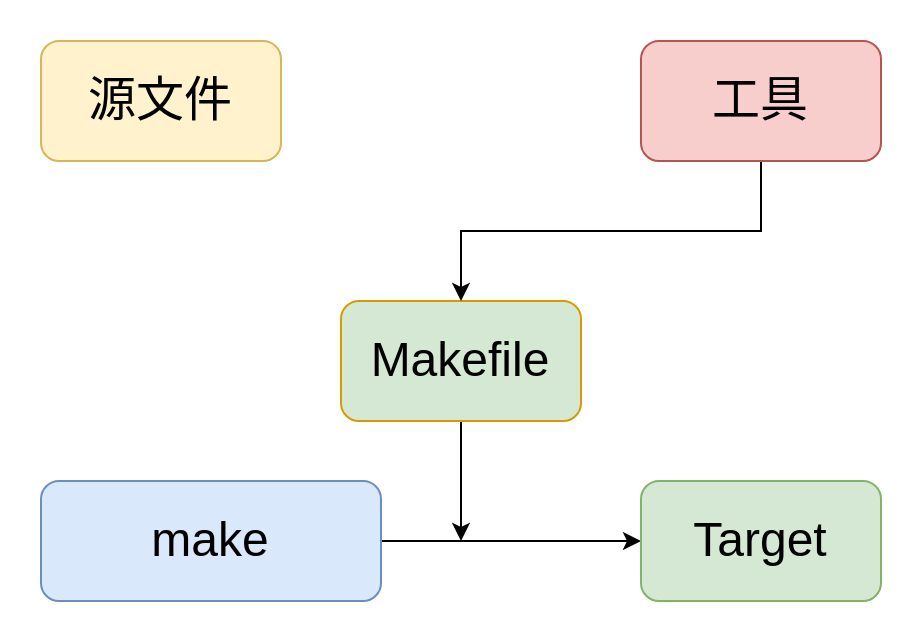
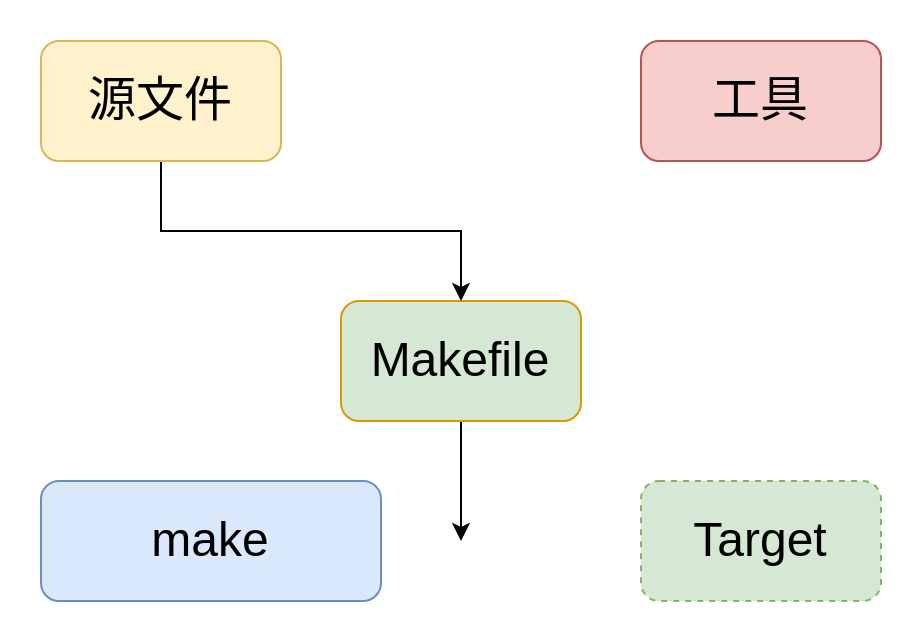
edge "源文件" -> "Makefile": added
edge "工具" -> "Makefile": removed
edge "make" -> "Target": removed
node "Target": style solid -> dashed
